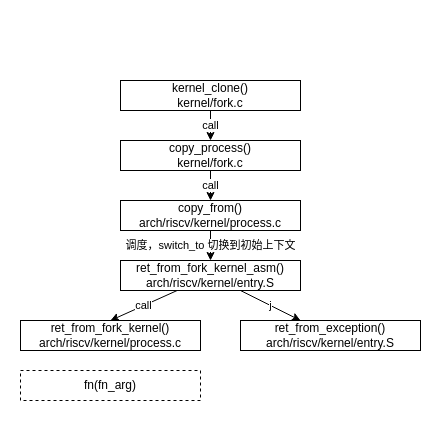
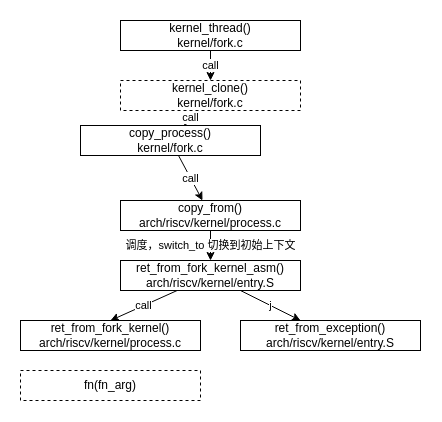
node "kernel_thread() kernel/fork.c": added
edge "kernel_thread() kernel/fork.c" -> "kernel_clone() kernel/fork.c": added, label "call"
node "kernel_clone() kernel/fork.c": style solid -> dashed
node "copy_process() kernel/fork.c": moved (211, 156) -> (171, 141)
